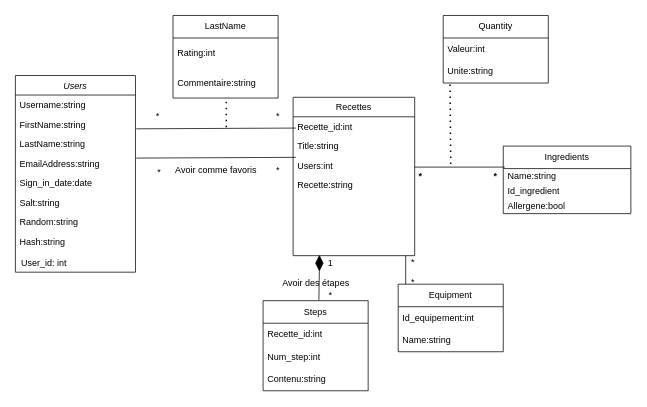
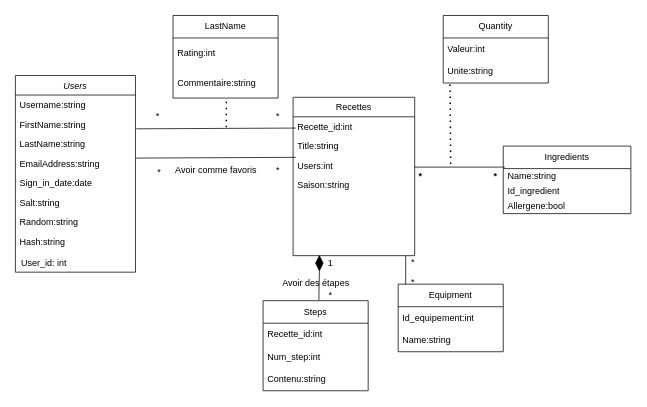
node "Recette:string": label "Recette:string" -> "Saison:string"
